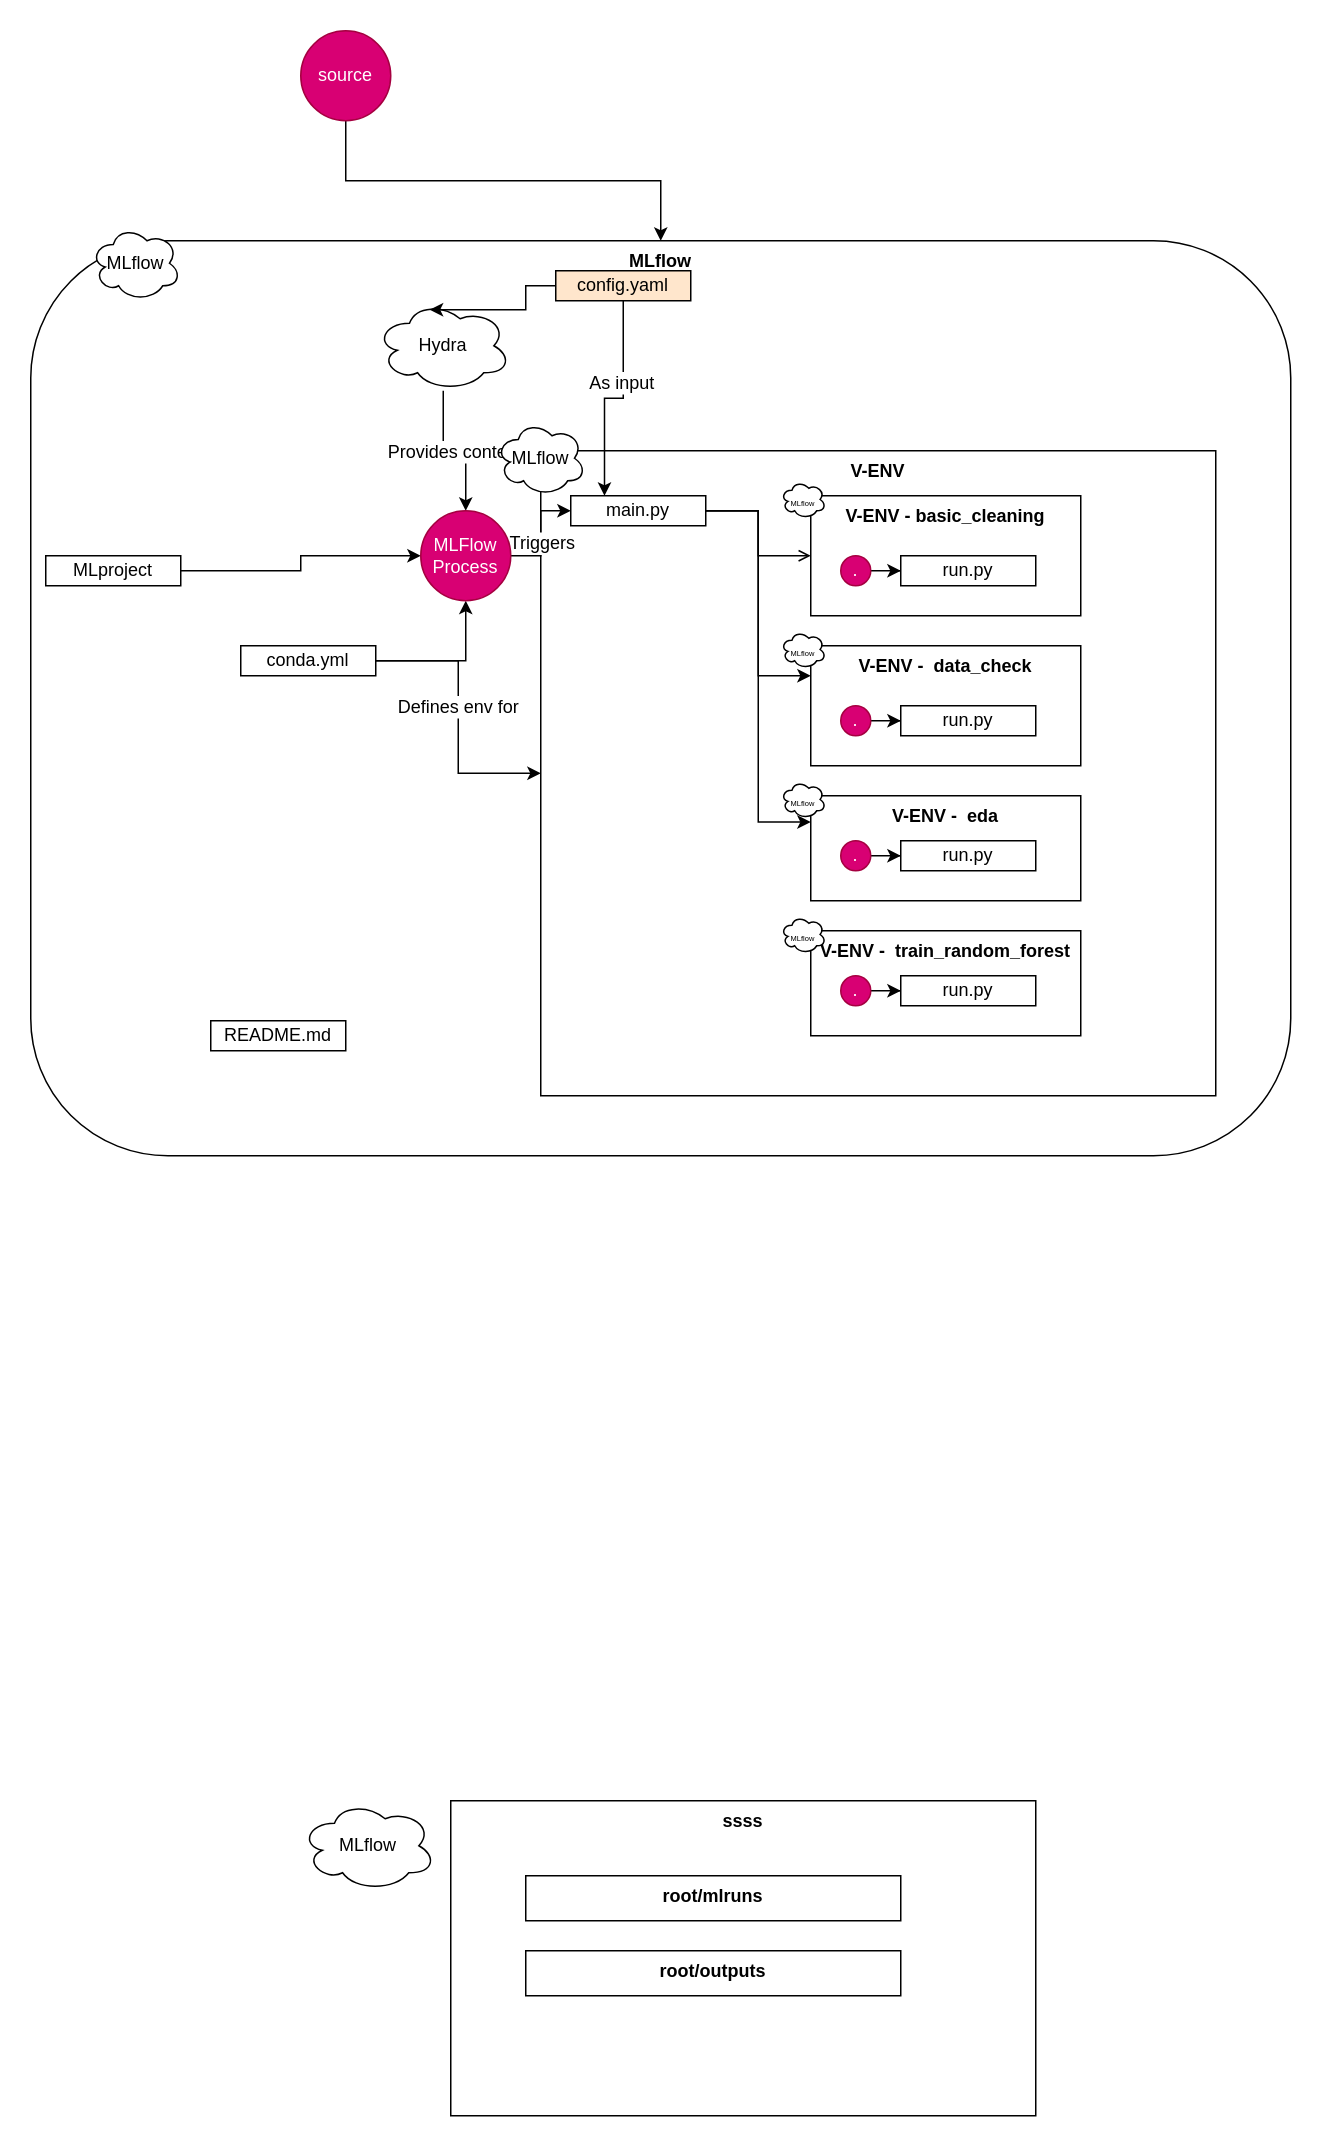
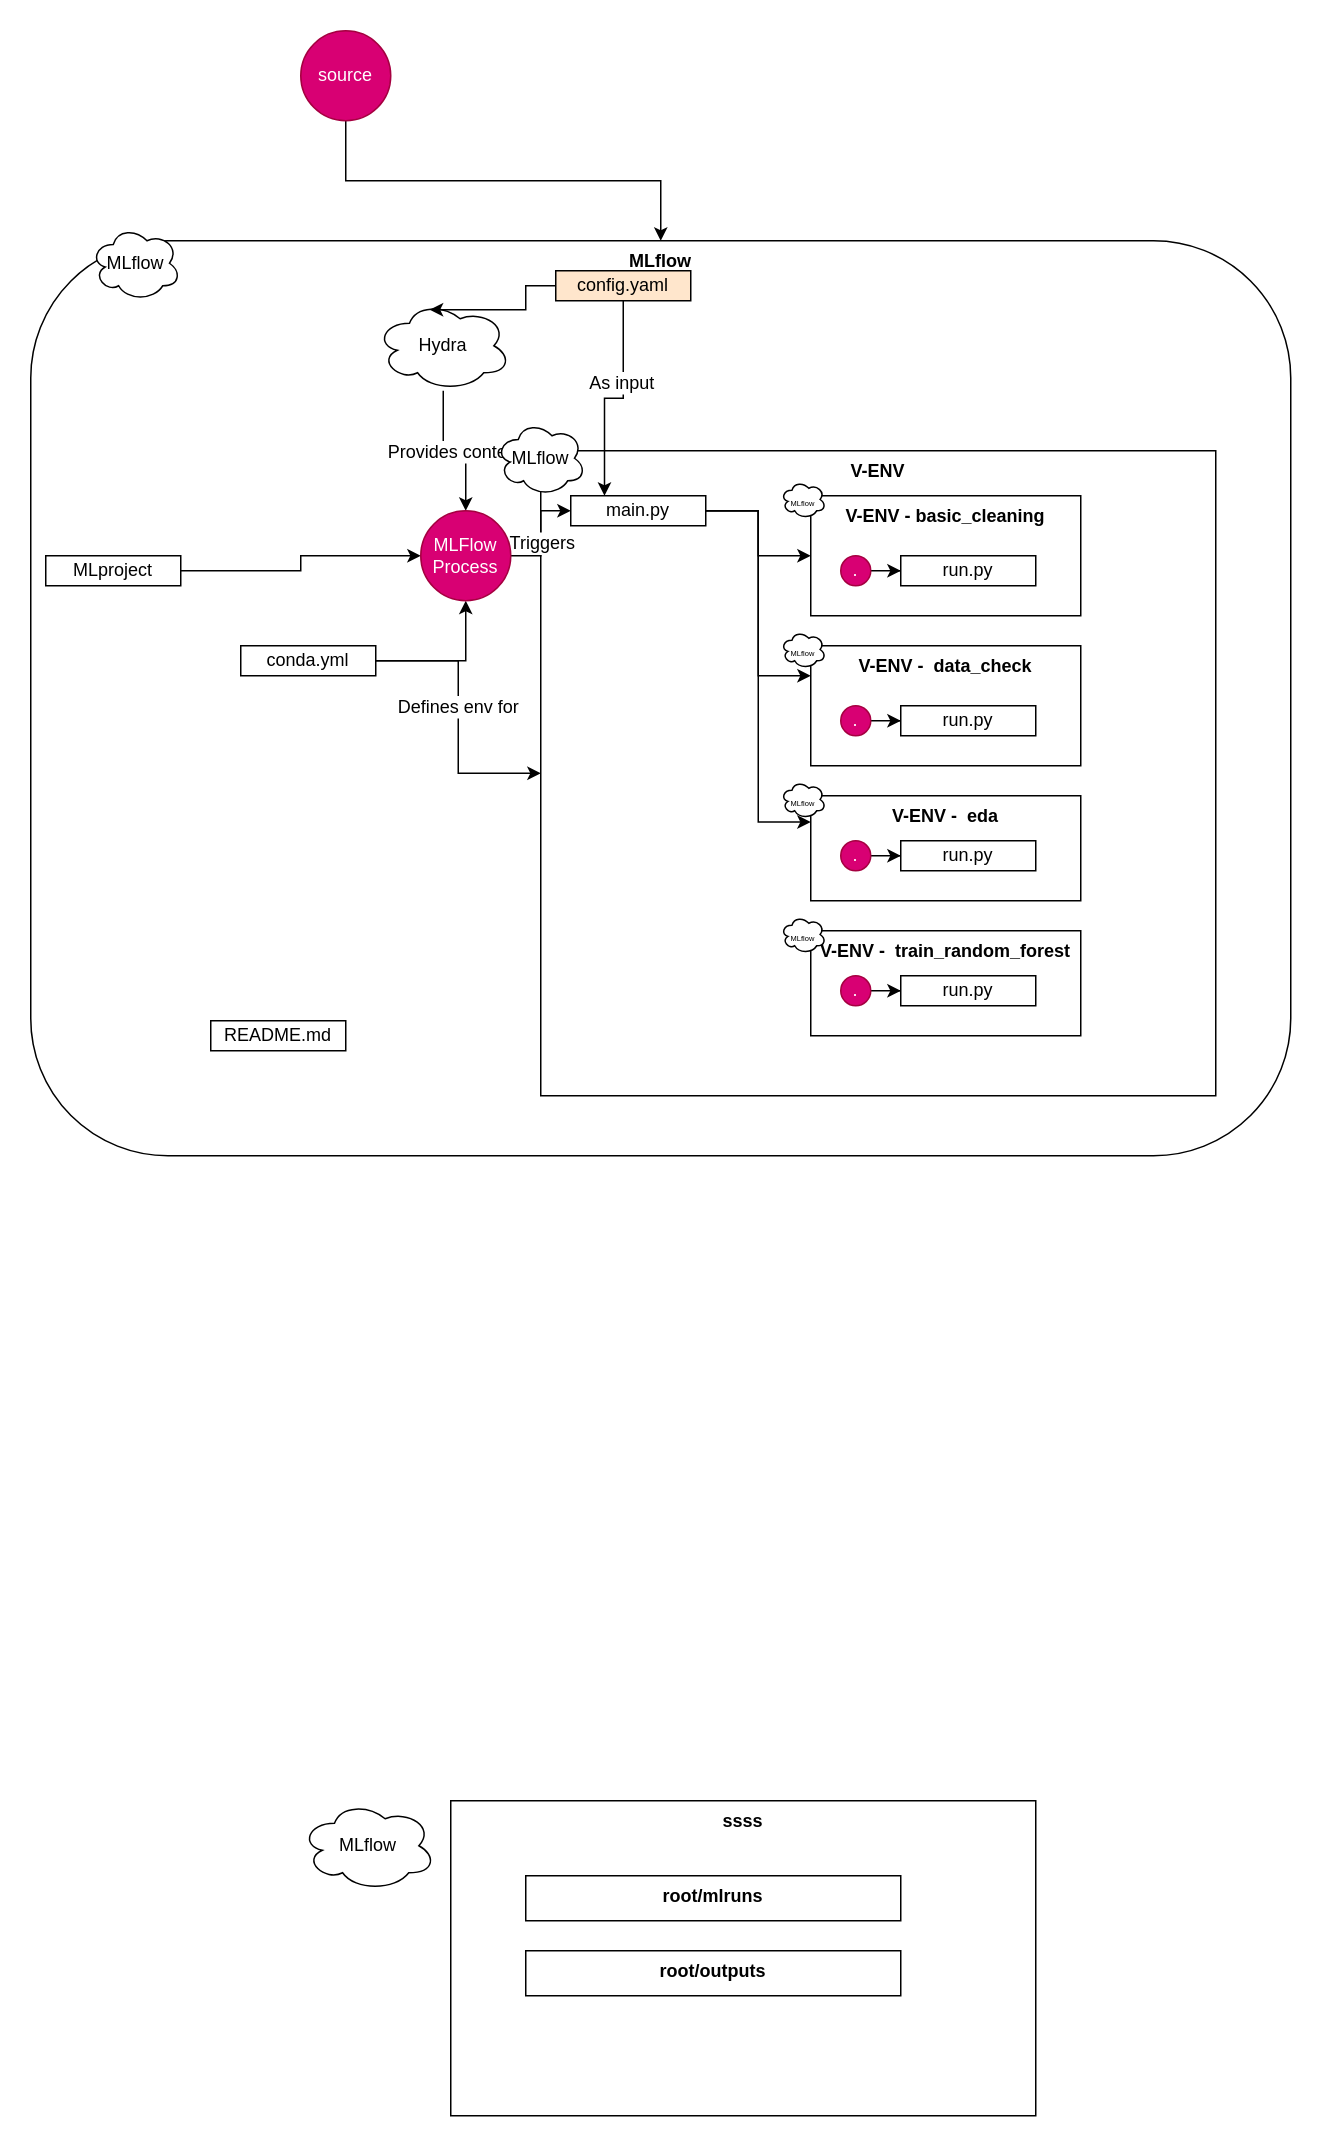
edge "main.py" -> "V-ENV - basic_cleaning": arrowhead open -> classic
